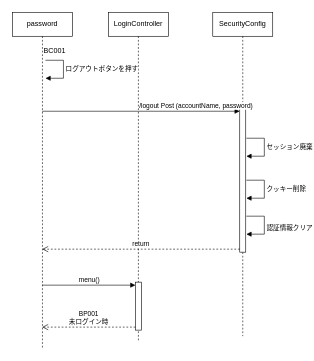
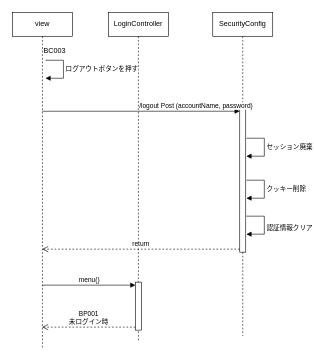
node "password": label "password" -> "view"
node "BC001": label "BC001" -> "BC003"
